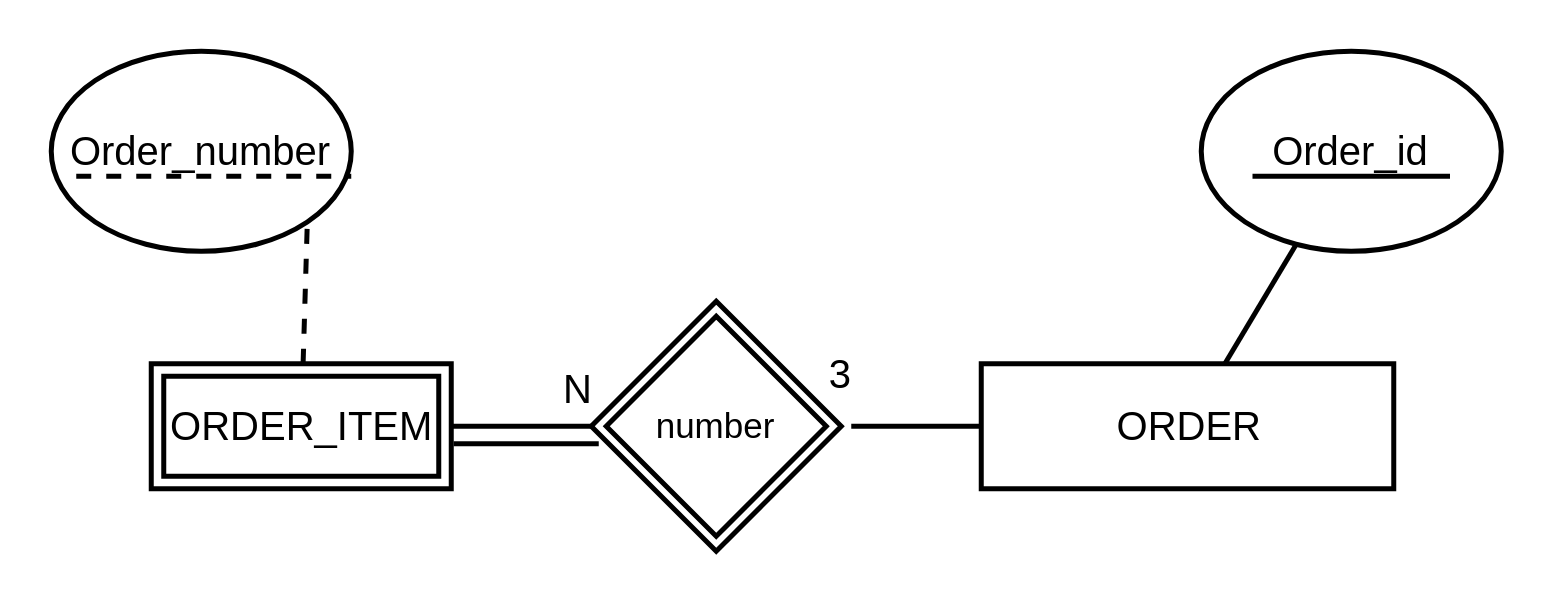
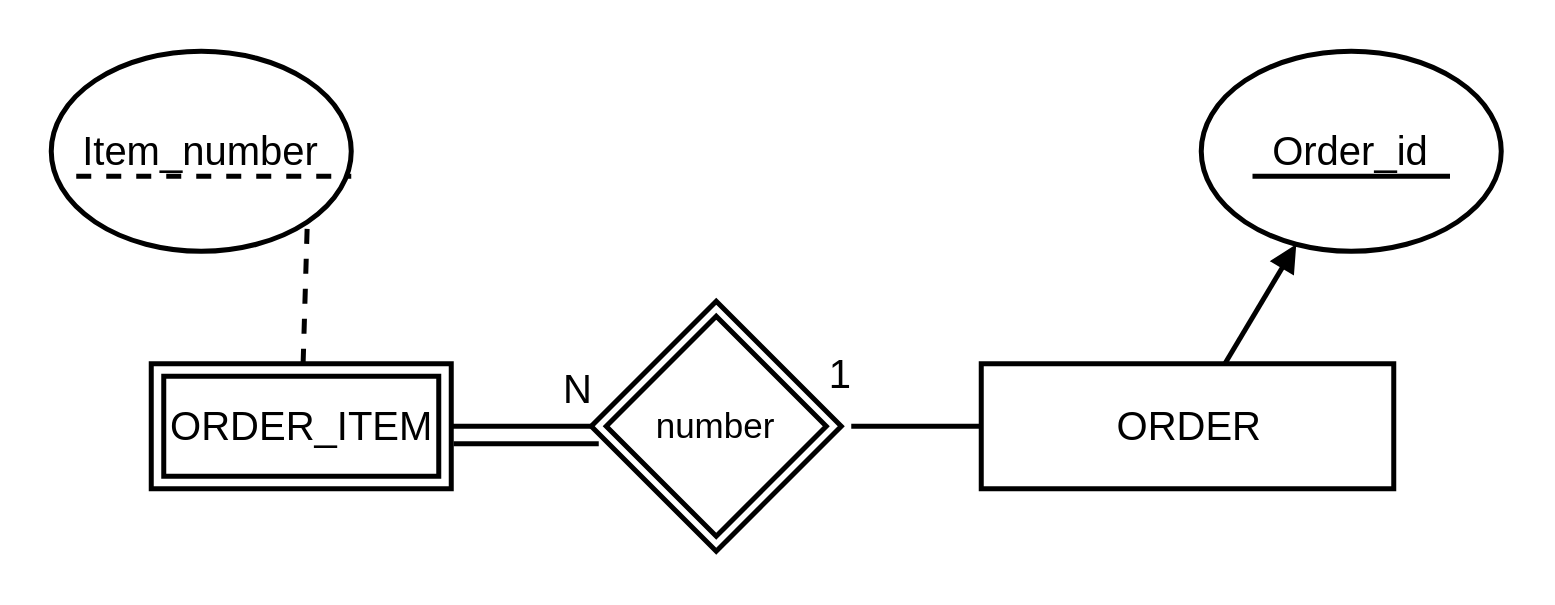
node "Order_number": label "Order_number" -> "Item_number"
edge "Order_id" -- "ORDER": arrowhead none -> block
node "3": label "3" -> "1"
